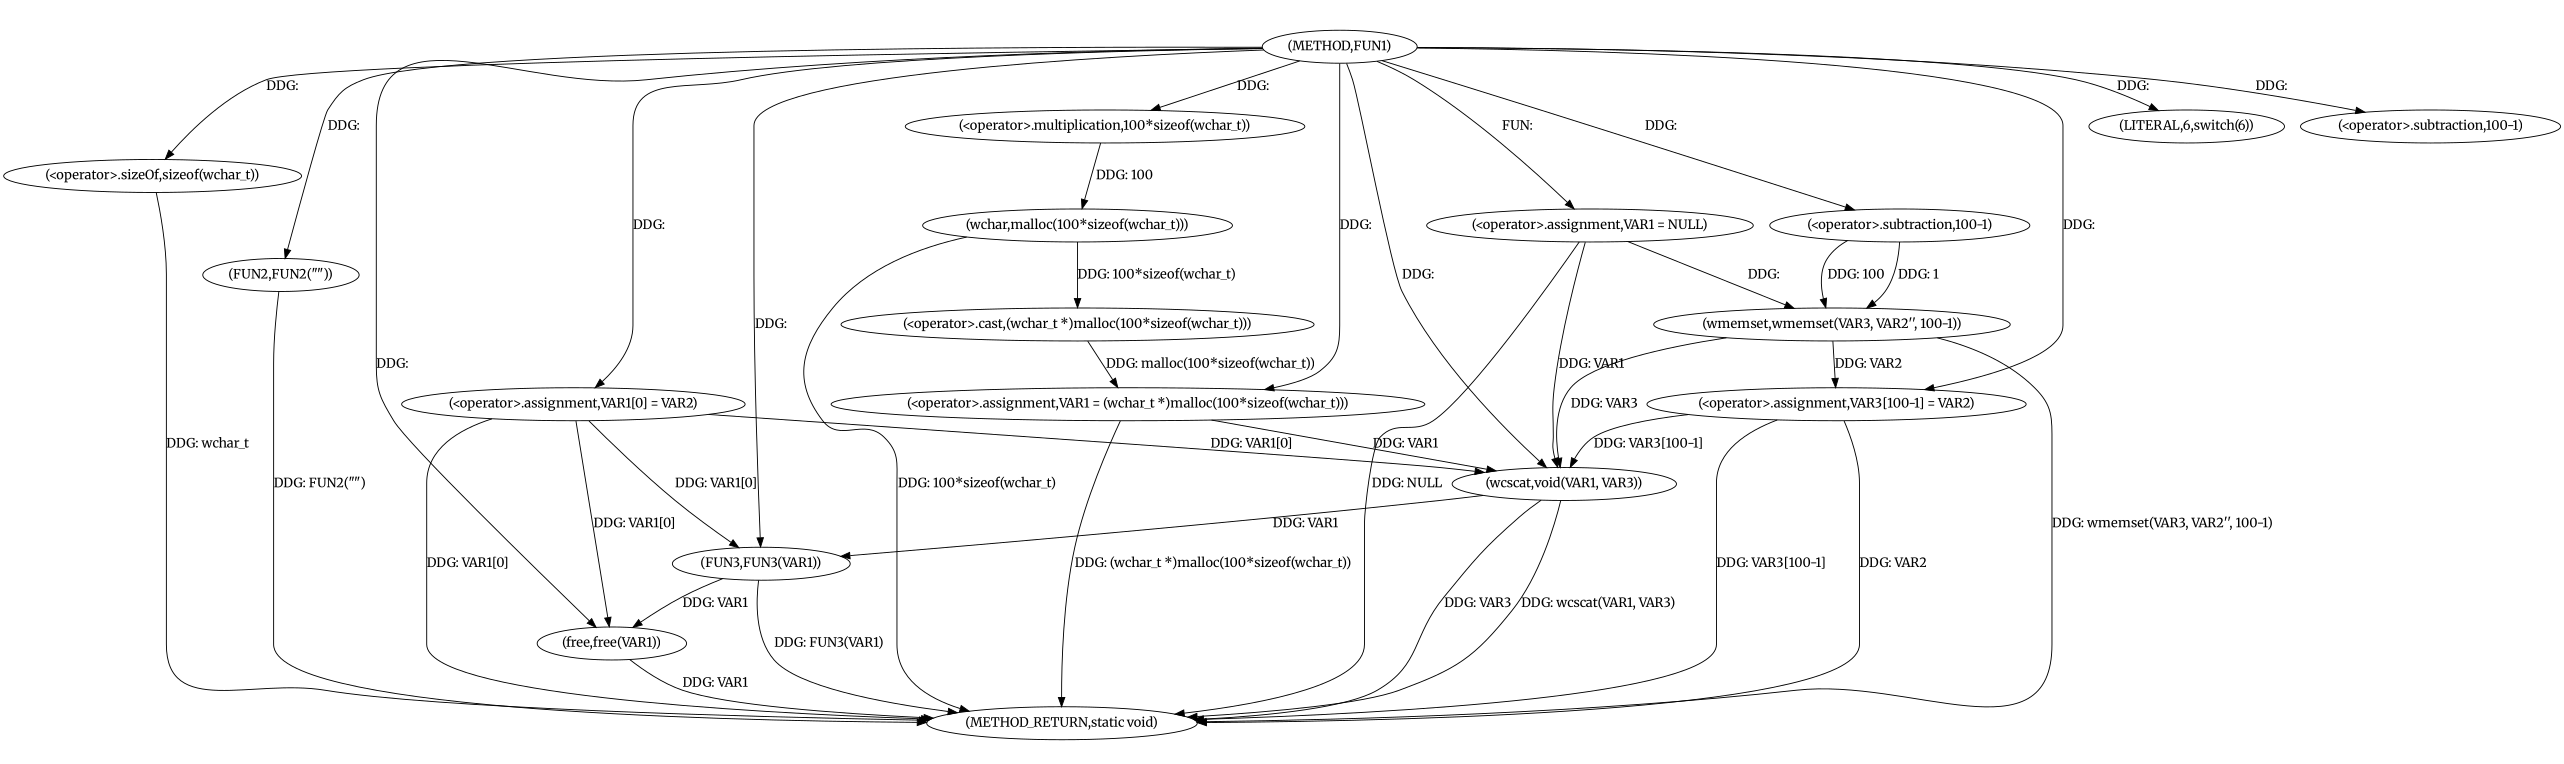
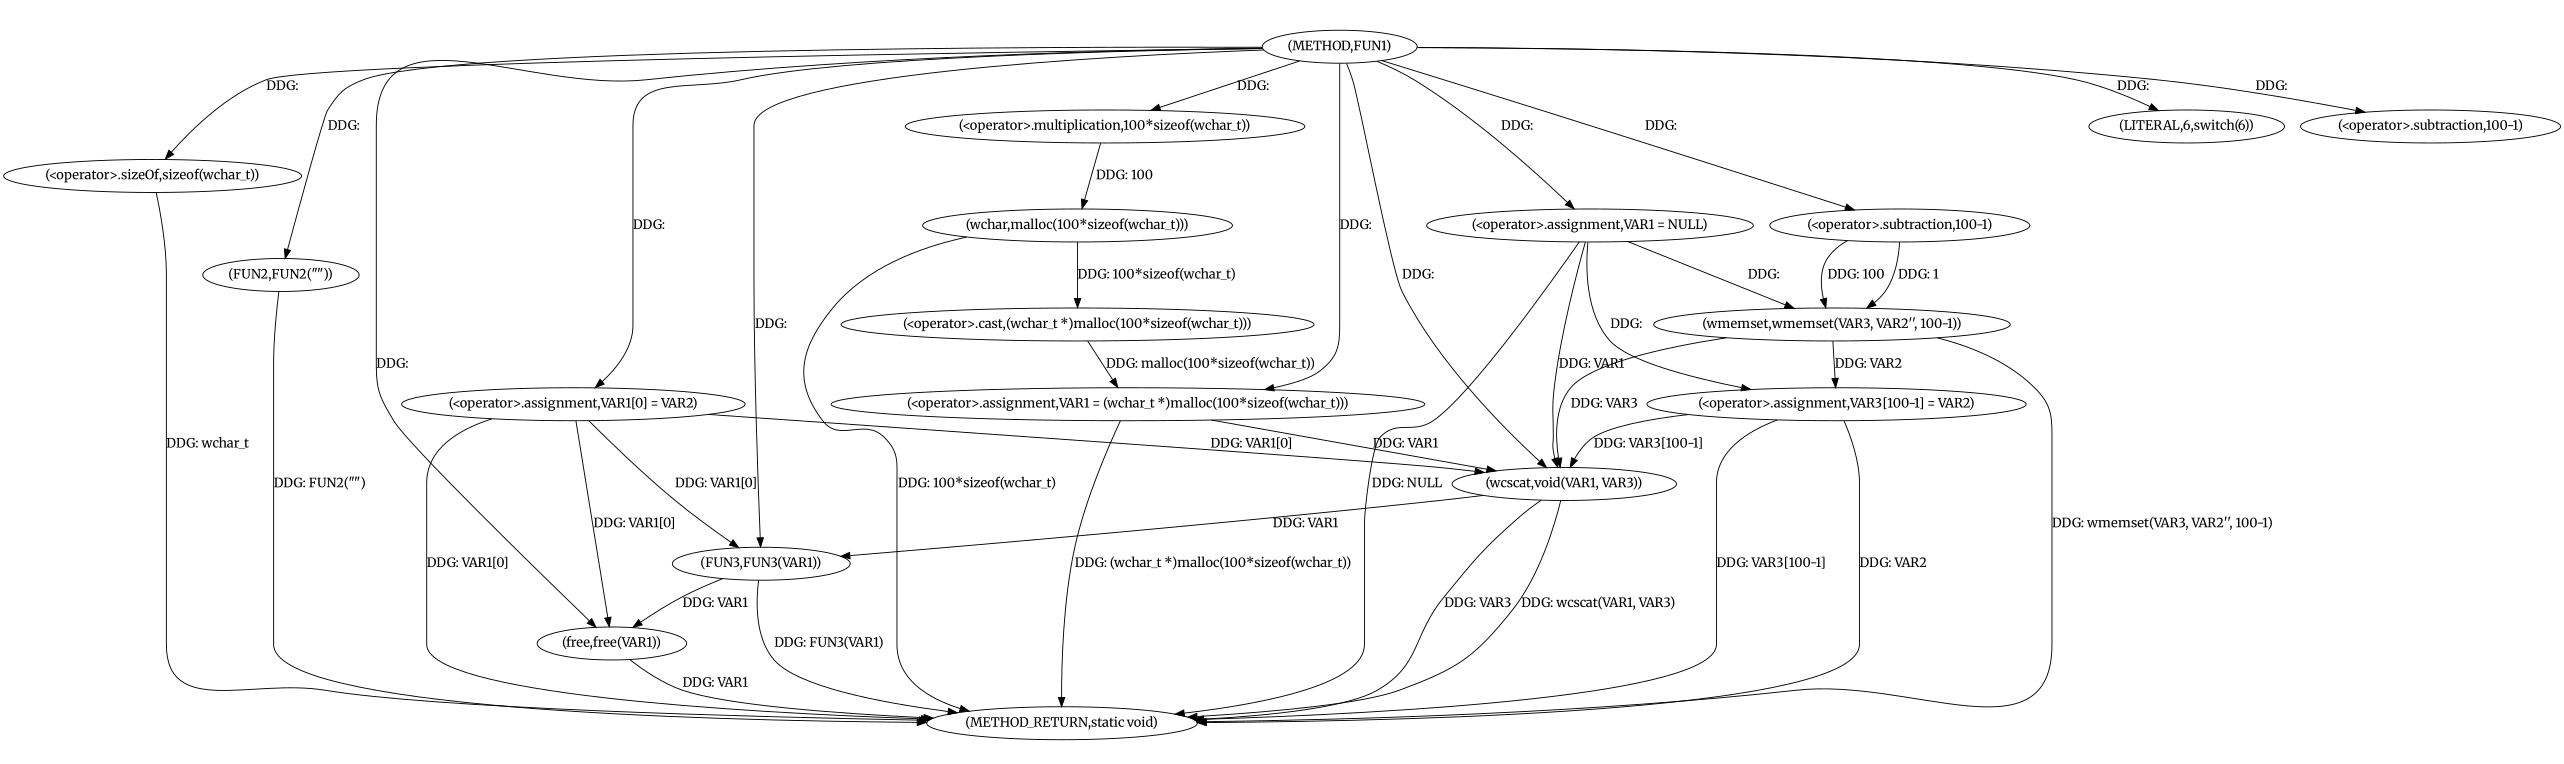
edge "(METHOD,FUN1)" -> "(<operator>.assignment,VAR3[100-1] = VAR2)": now "(<operator>.assignment,VAR1 = NULL)" -> "(<operator>.assignment,VAR3[100-1] = VAR2)"
edge "(METHOD,FUN1)" -> "(<operator>.assignment,VAR1 = NULL)": label "FUN: " -> "DDG: "
